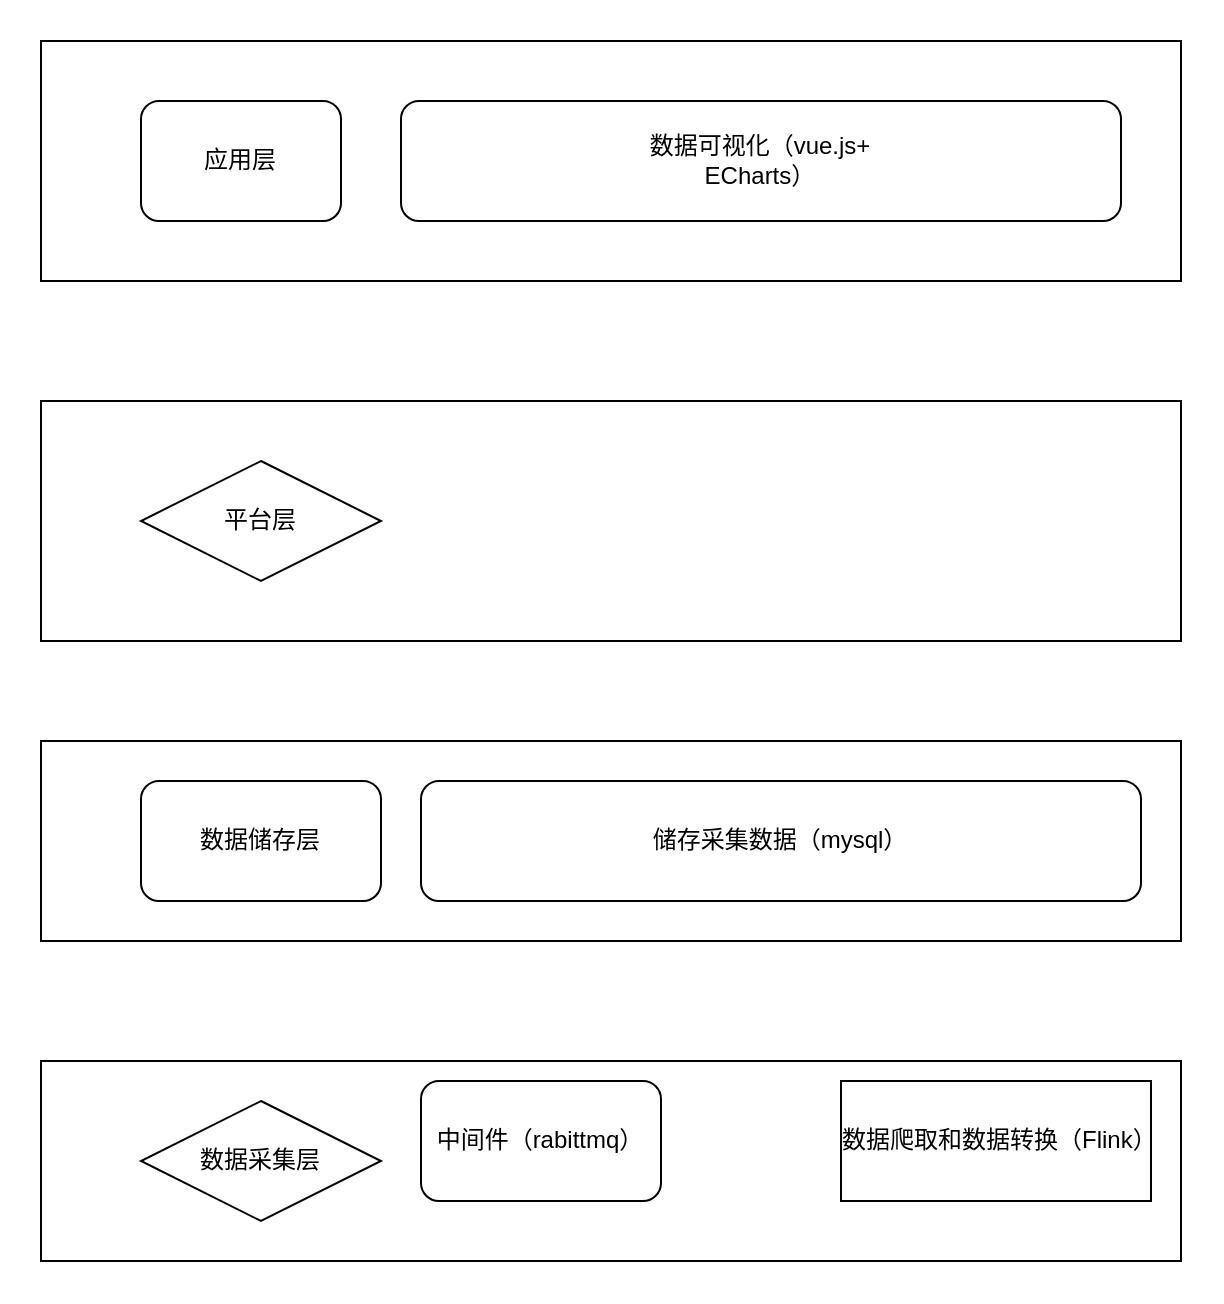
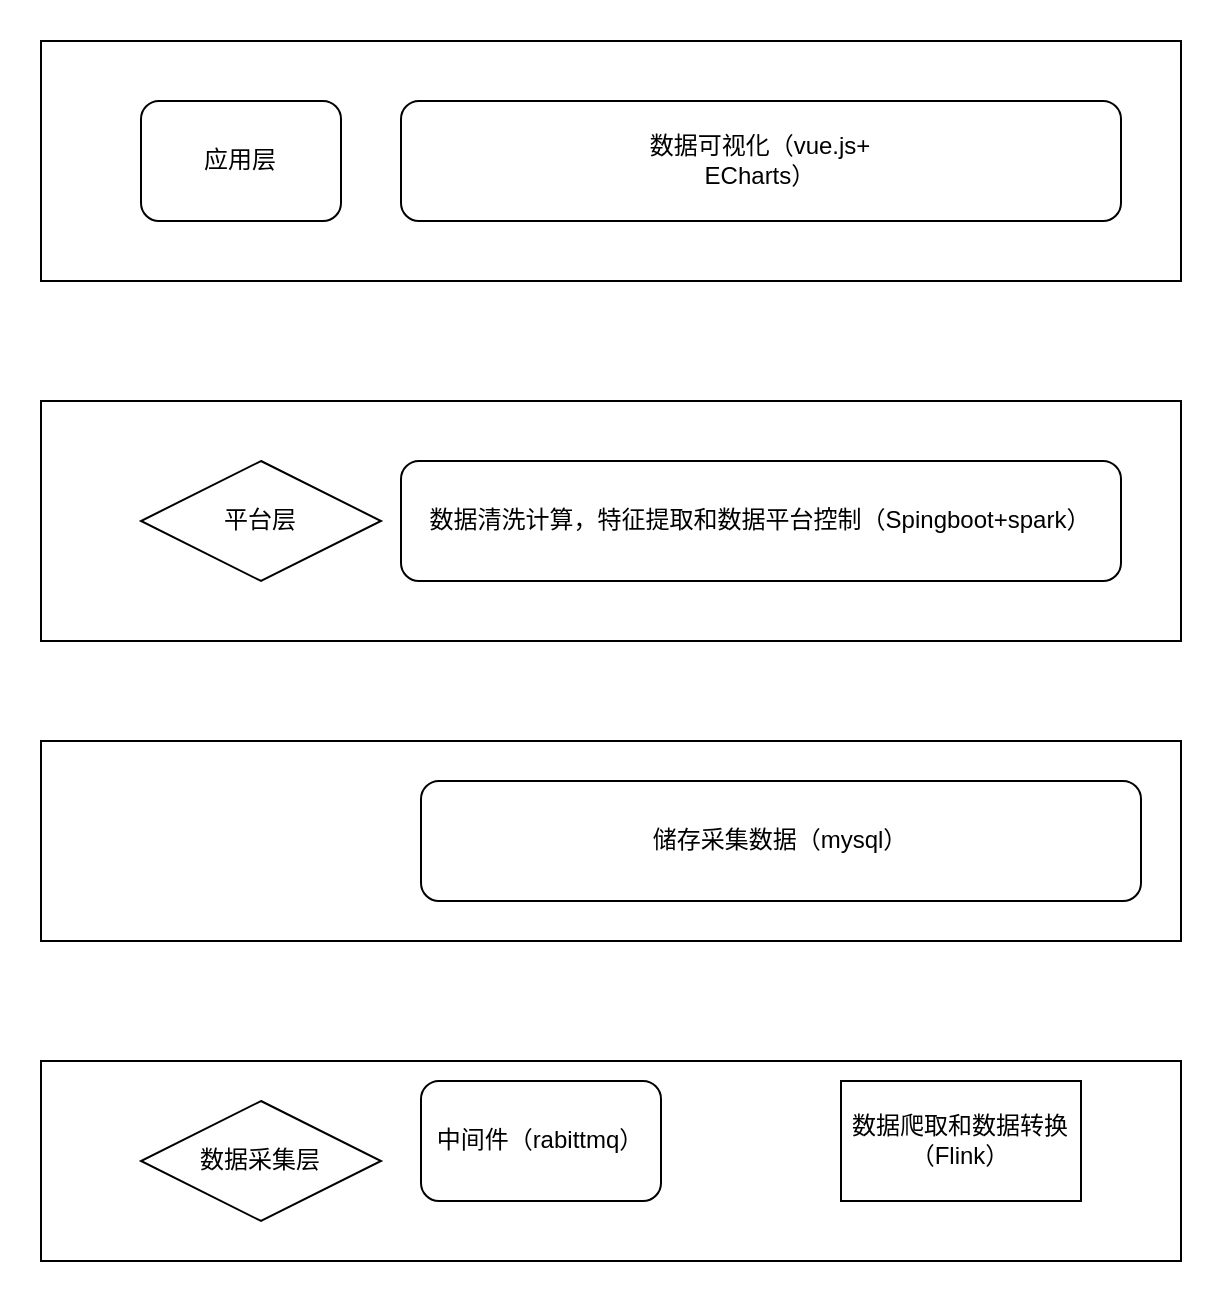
node "数据清洗计算，特征提取和数据平台控制（Spingboot+spark）": added
node "数据储存层": removed
node "数据爬取和数据转换（Flink）": size 310x120 -> 240x120
